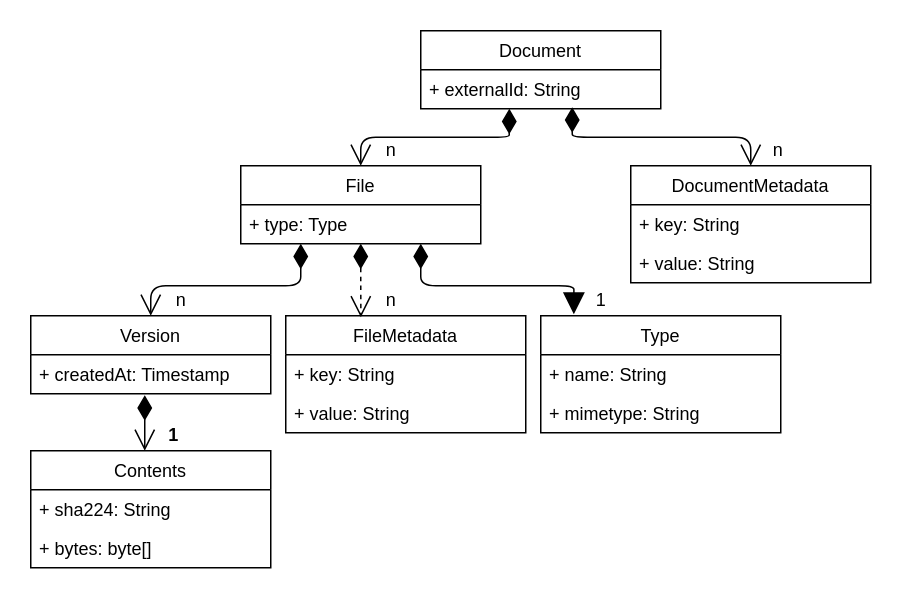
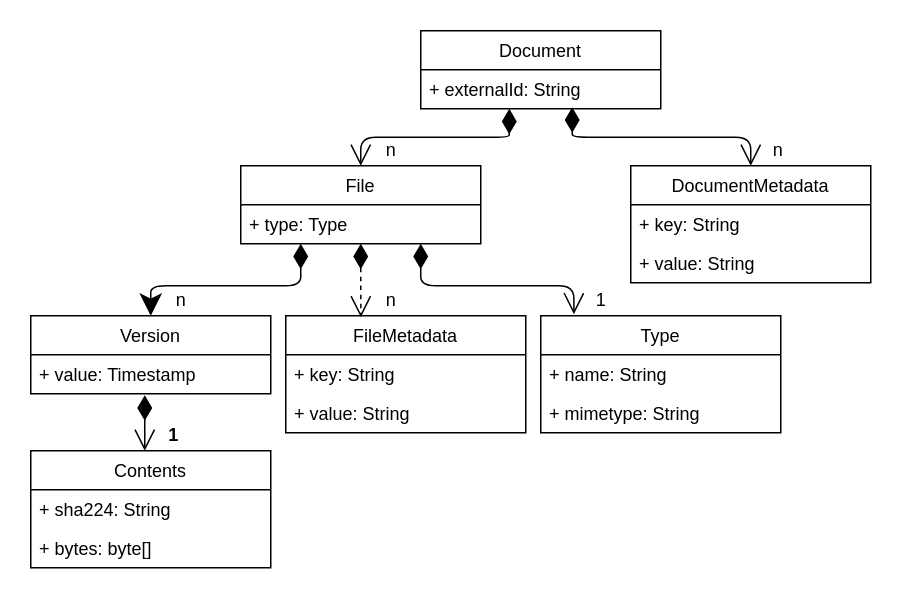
edge "File" -- "Type": arrowhead block -> open
edge "File" -- "Version": arrowhead open -> classic
node "+ createdAt: Timestamp": label "+ createdAt: Timestamp" -> "+ value: Timestamp"
